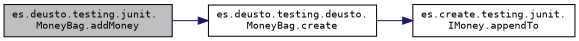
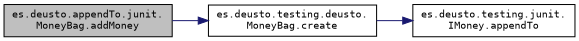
node "es.deusto.testing.junit. MoneyBag.addMoney": label "es.deusto.testing.junit. MoneyBag.addMoney" -> "es.deusto.appendTo.junit. MoneyBag.addMoney"
node "es.create.testing.junit. IMoney.appendTo": label "es.create.testing.junit. IMoney.appendTo" -> "es.deusto.testing.junit. IMoney.appendTo"
